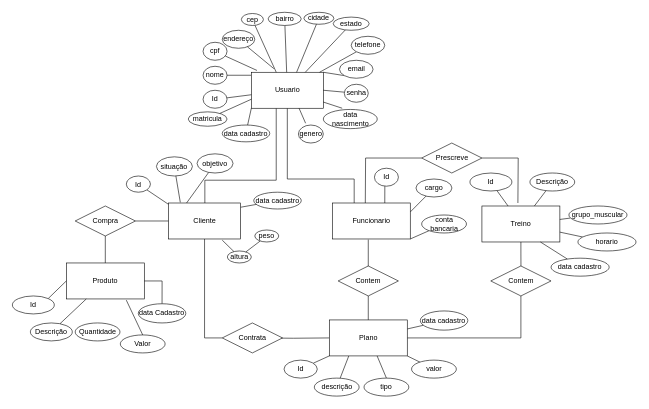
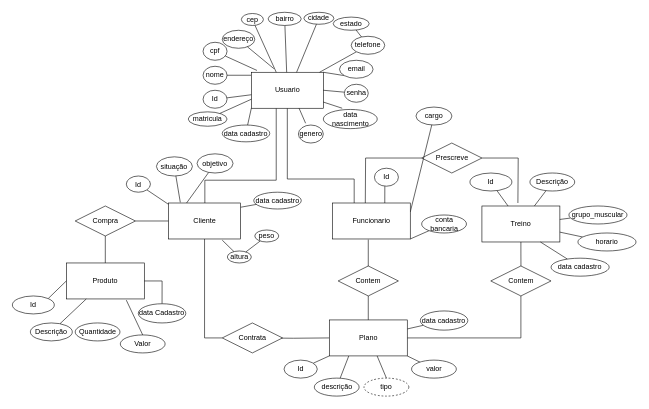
edge "estado" -- "Usuario": now "estado" -- "telefone"
node "cargo": moved (434, 188) -> (434, 116)
node "tipo": style solid -> dashed
